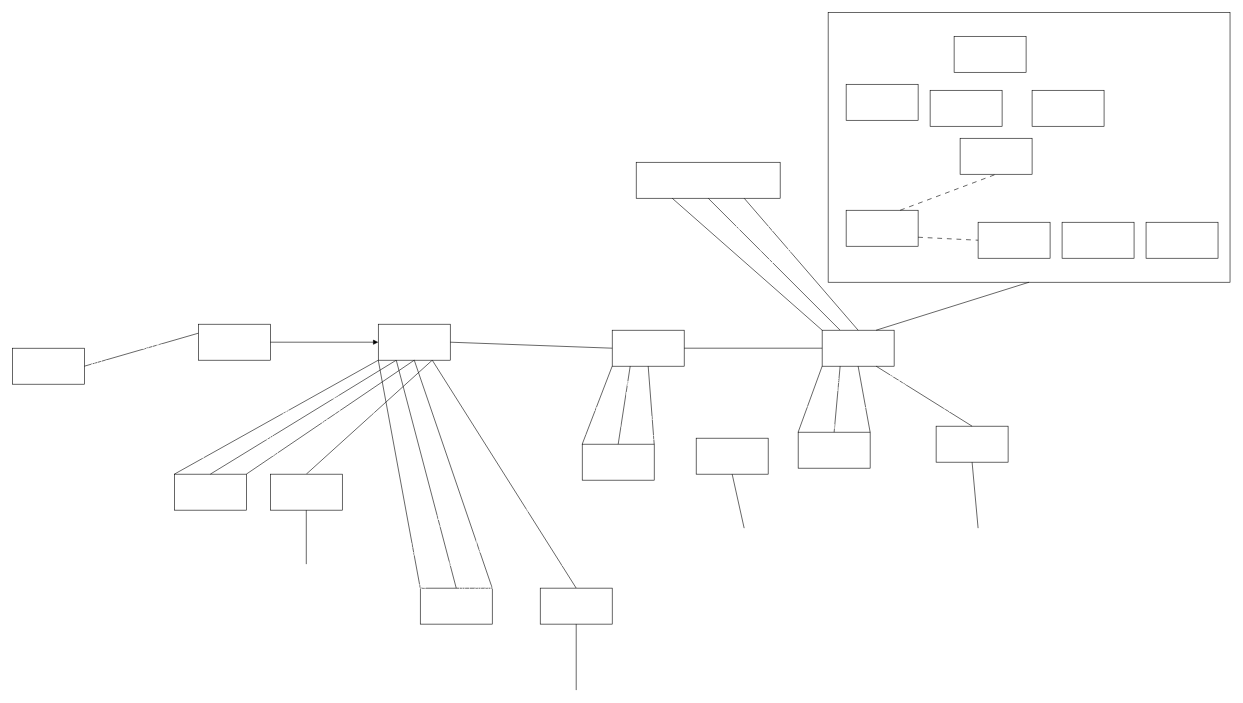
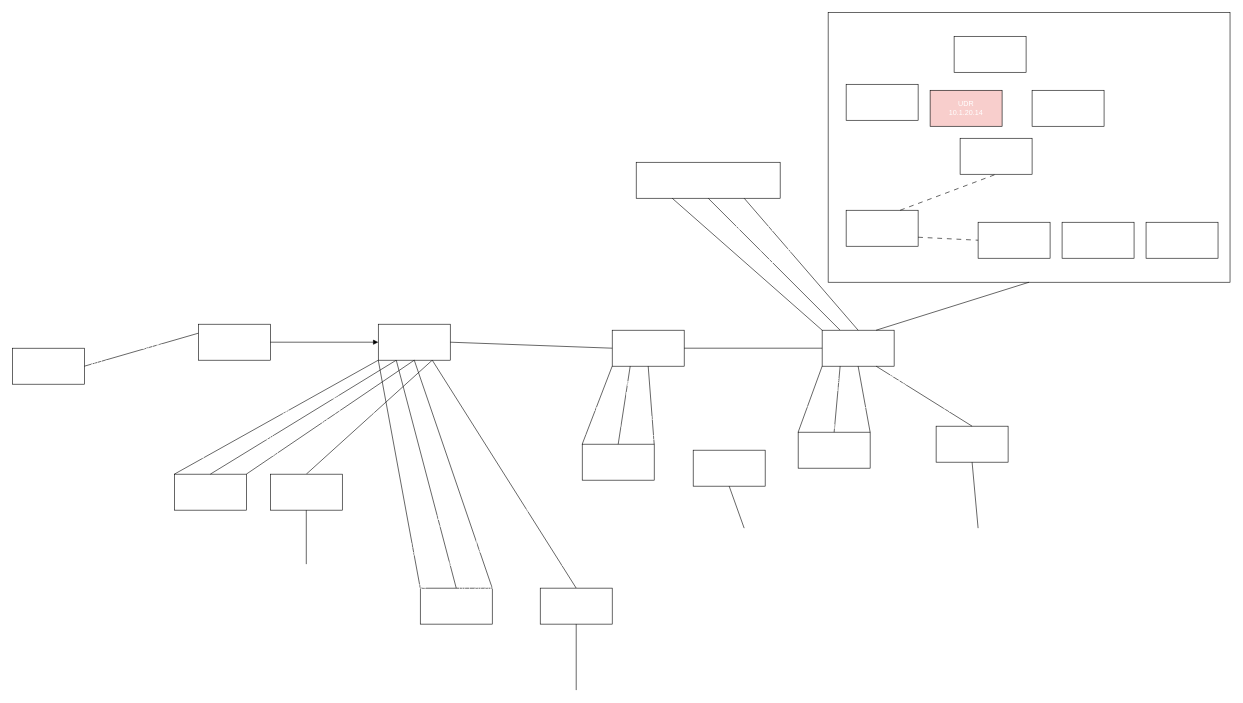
node "UDR 10.1.20.14": fillcolor #ffffff -> #f8cecc
node "UPF-2 .102": moved (732, 456) -> (729, 468)
